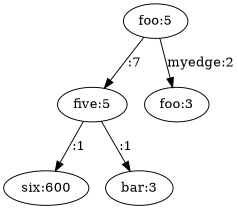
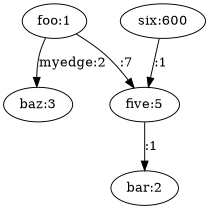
node "foo:5": label "foo:5" -> "foo:1"
node "foo:3": label "foo:3" -> "baz:3"
edge "five:5" -> "six:600": reversed
node "bar:3": label "bar:3" -> "bar:2"
